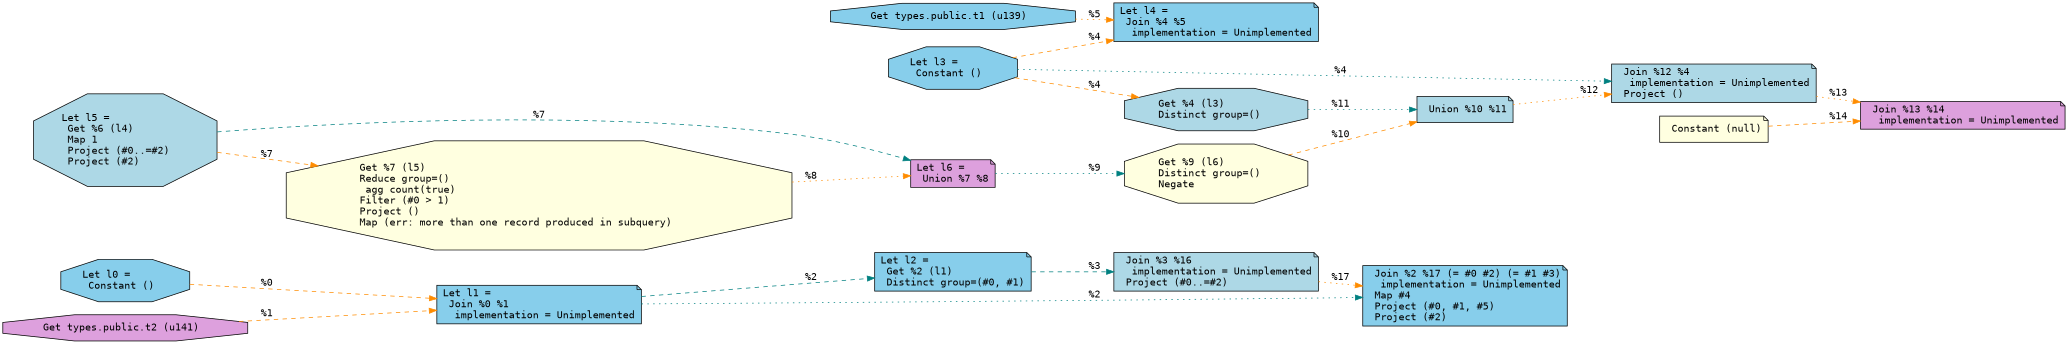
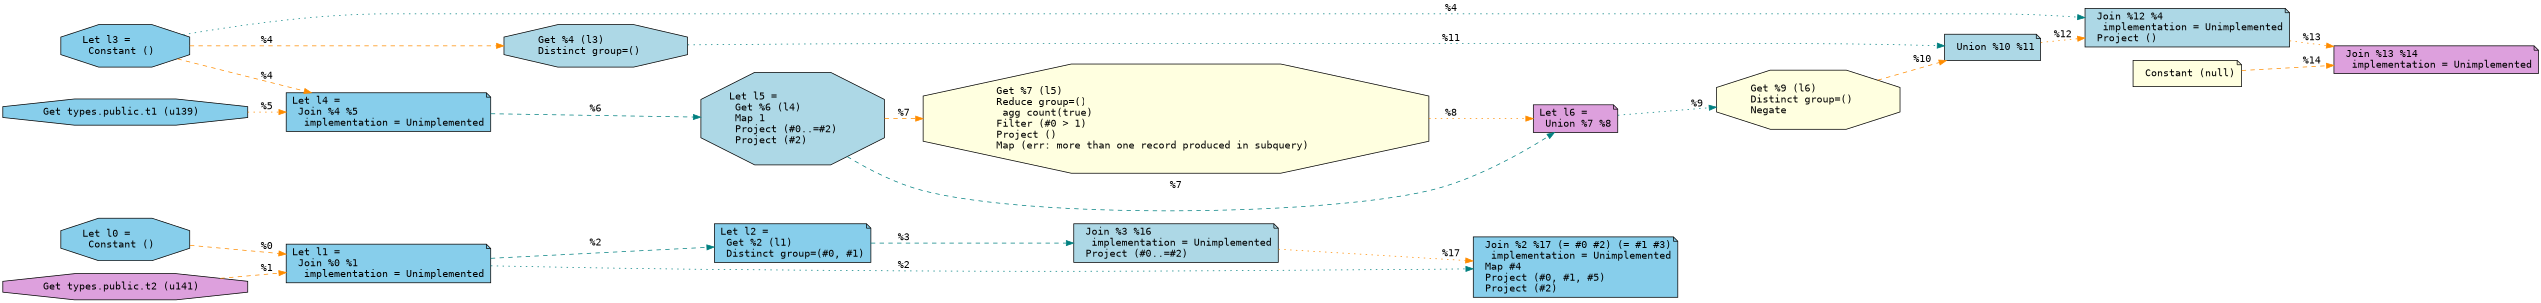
edge "Let l4 = Join %4 %5 implementation = Unimplemented" -> "Let l5 = Get %6 (l4) Map 1 Project (#0..=#2) Project (#2)": added, label "%6"
